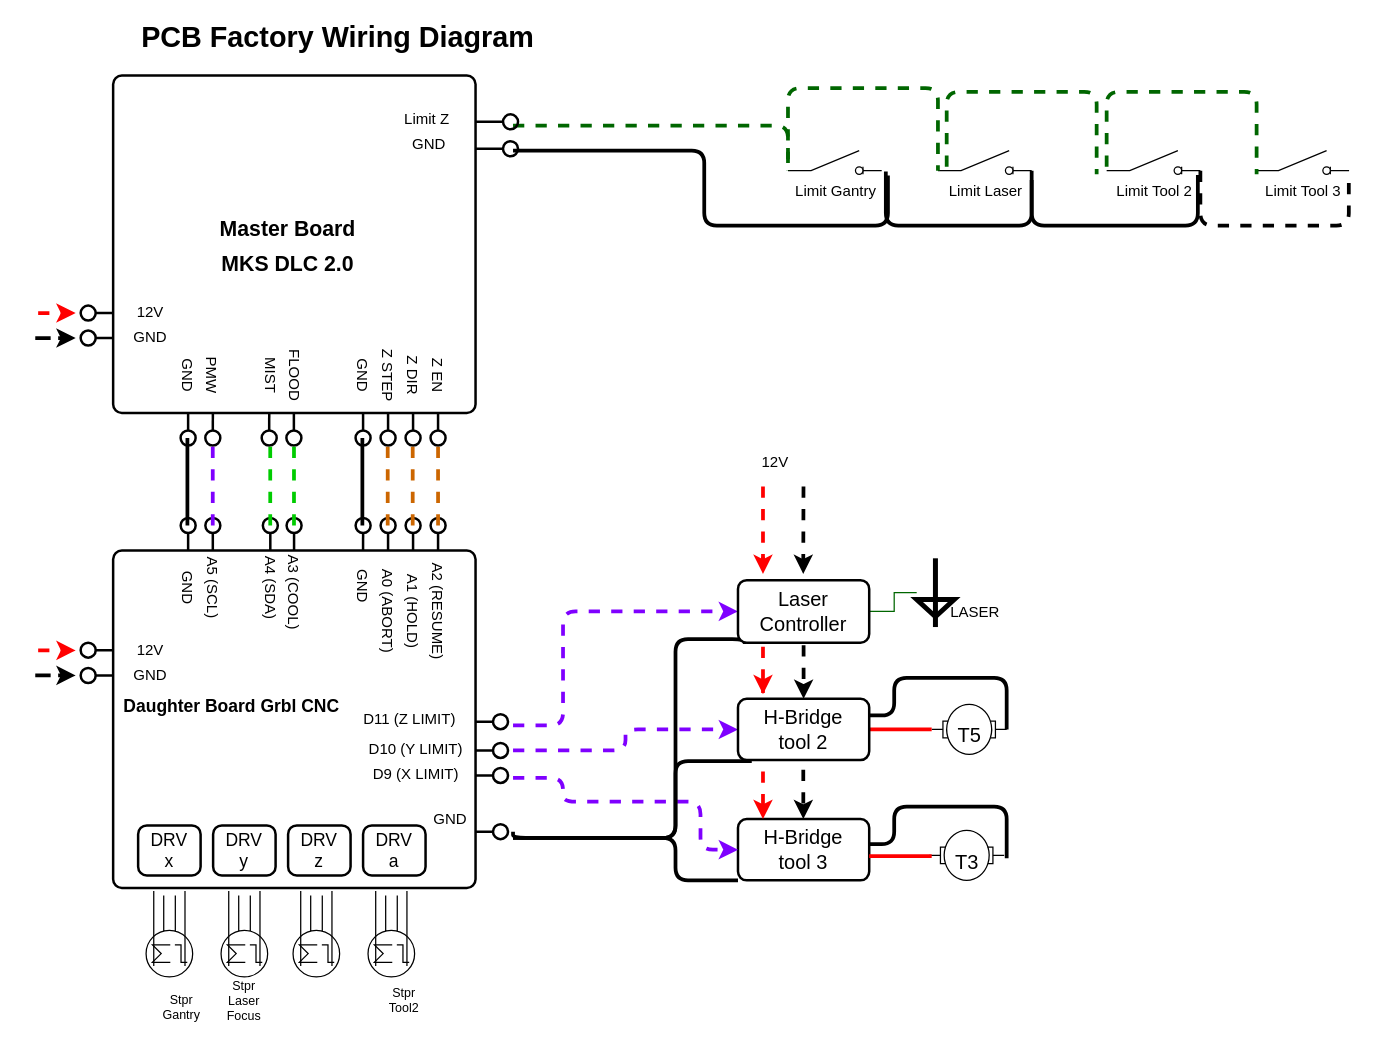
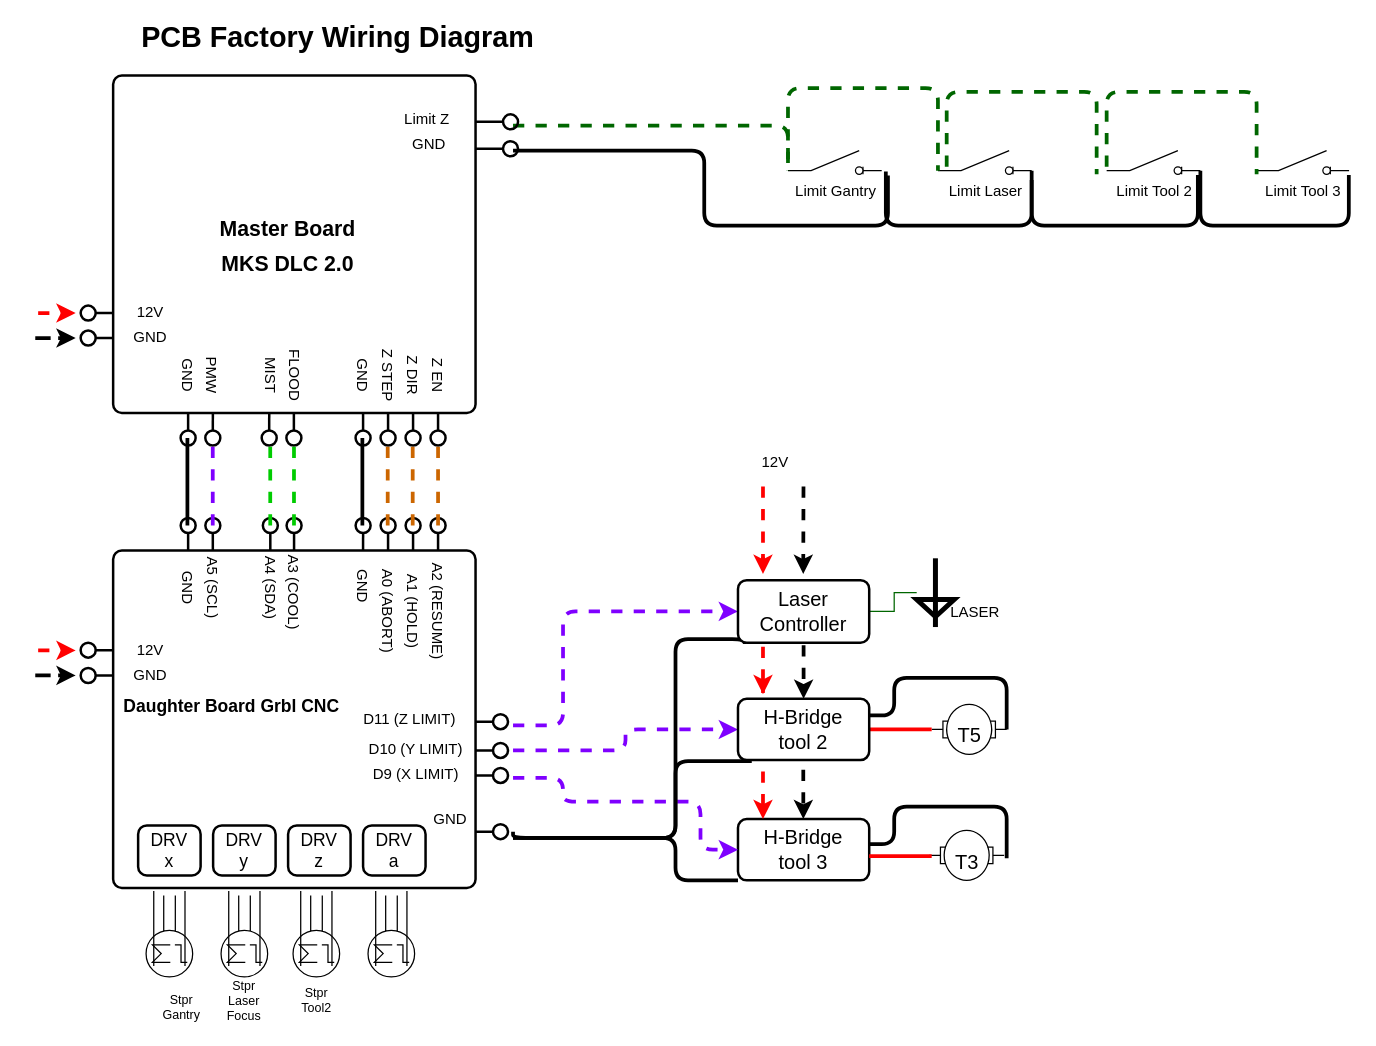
edge "Limit Tool 2" -- "Limit Tool 3": style dashed -> solid
node "StprTool2": moved (404, 1001) -> (316, 1001)
